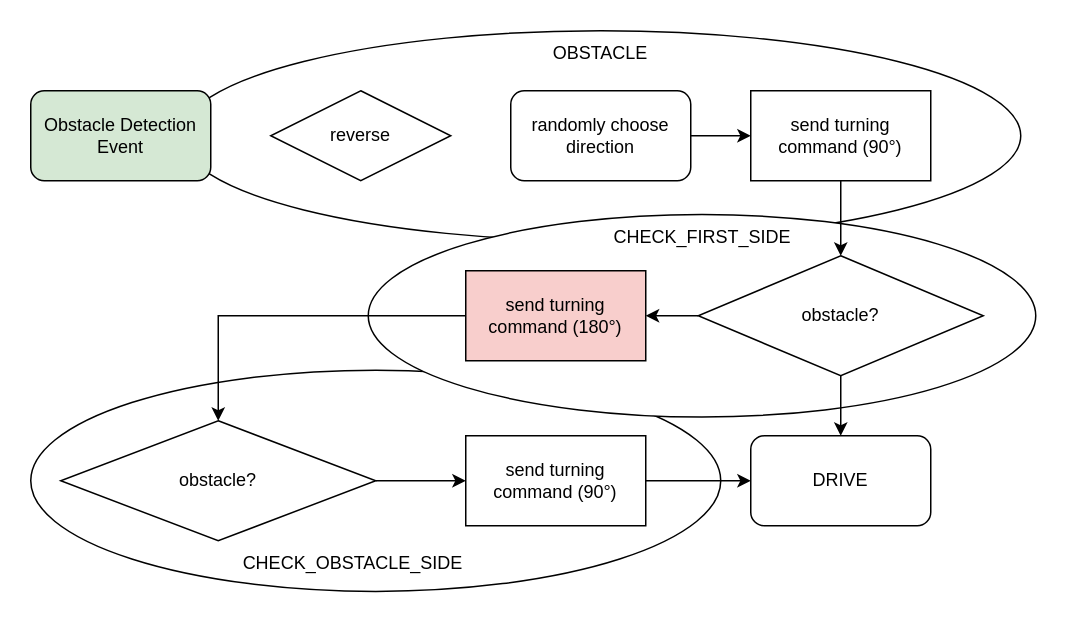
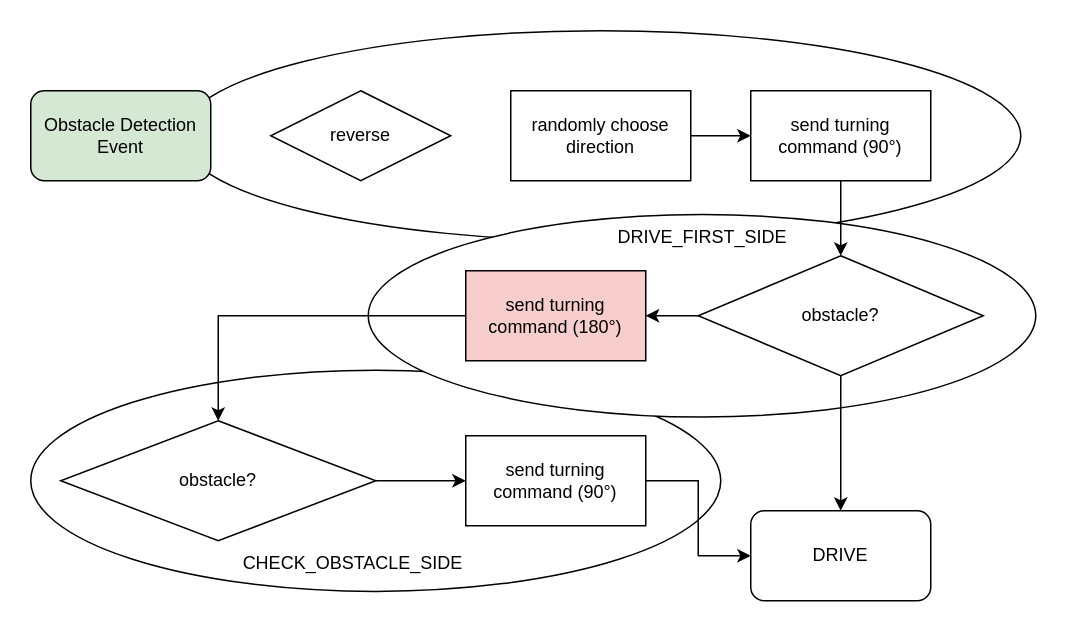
node "OBSTACLE": removed
node "randomly choose direction": shape rounded rectangle -> rectangle
node "CHECK_FIRST_SIDE": label "CHECK_FIRST_SIDE" -> "DRIVE_FIRST_SIDE"
node "DRIVE": moved (841, 481) -> (841, 556)
